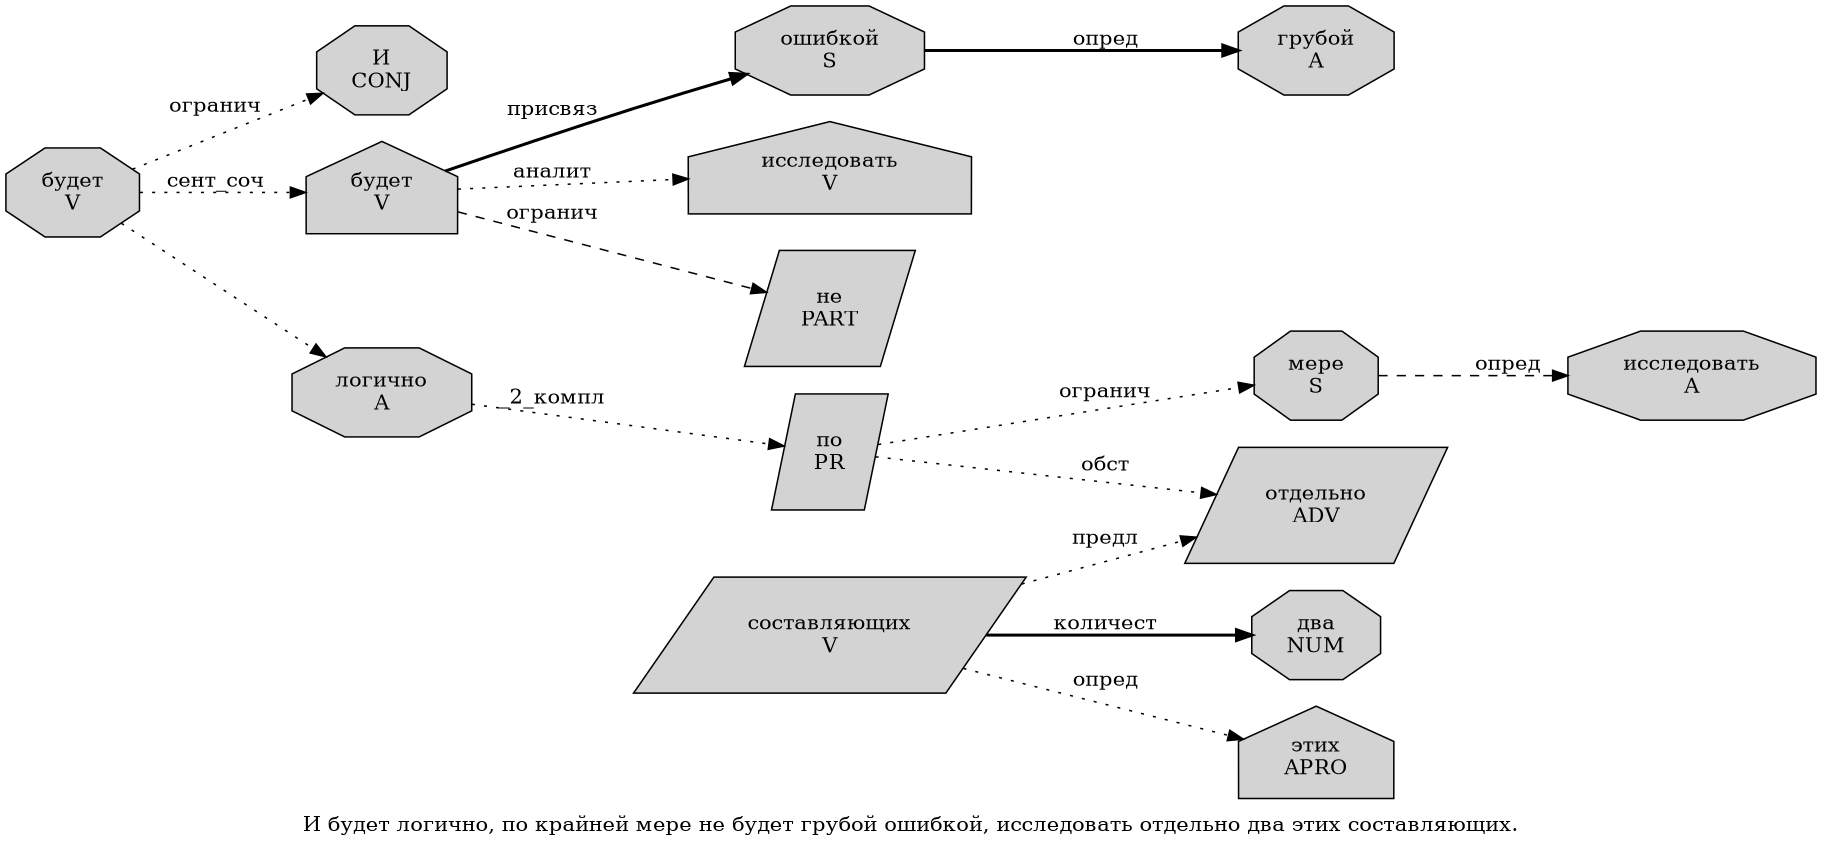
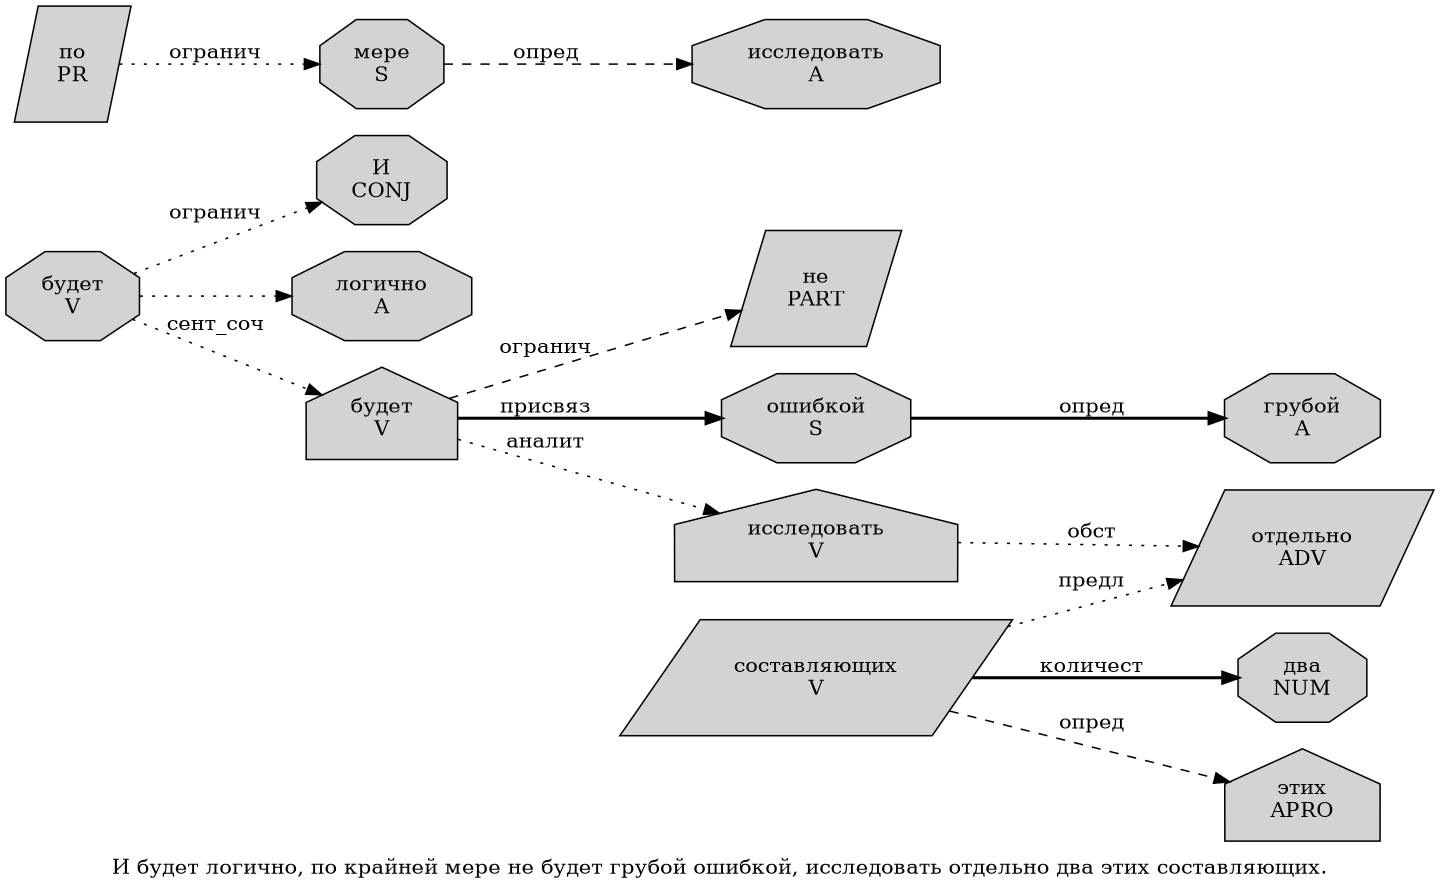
edge "логично A" -> "по PR": removed, label "_2_компл"
edge "по PR" -> "отдельно ADV": now "исследовать V" -> "отдельно ADV"
edge "составляющих V" -> "этих APRO": style dotted -> dashed
